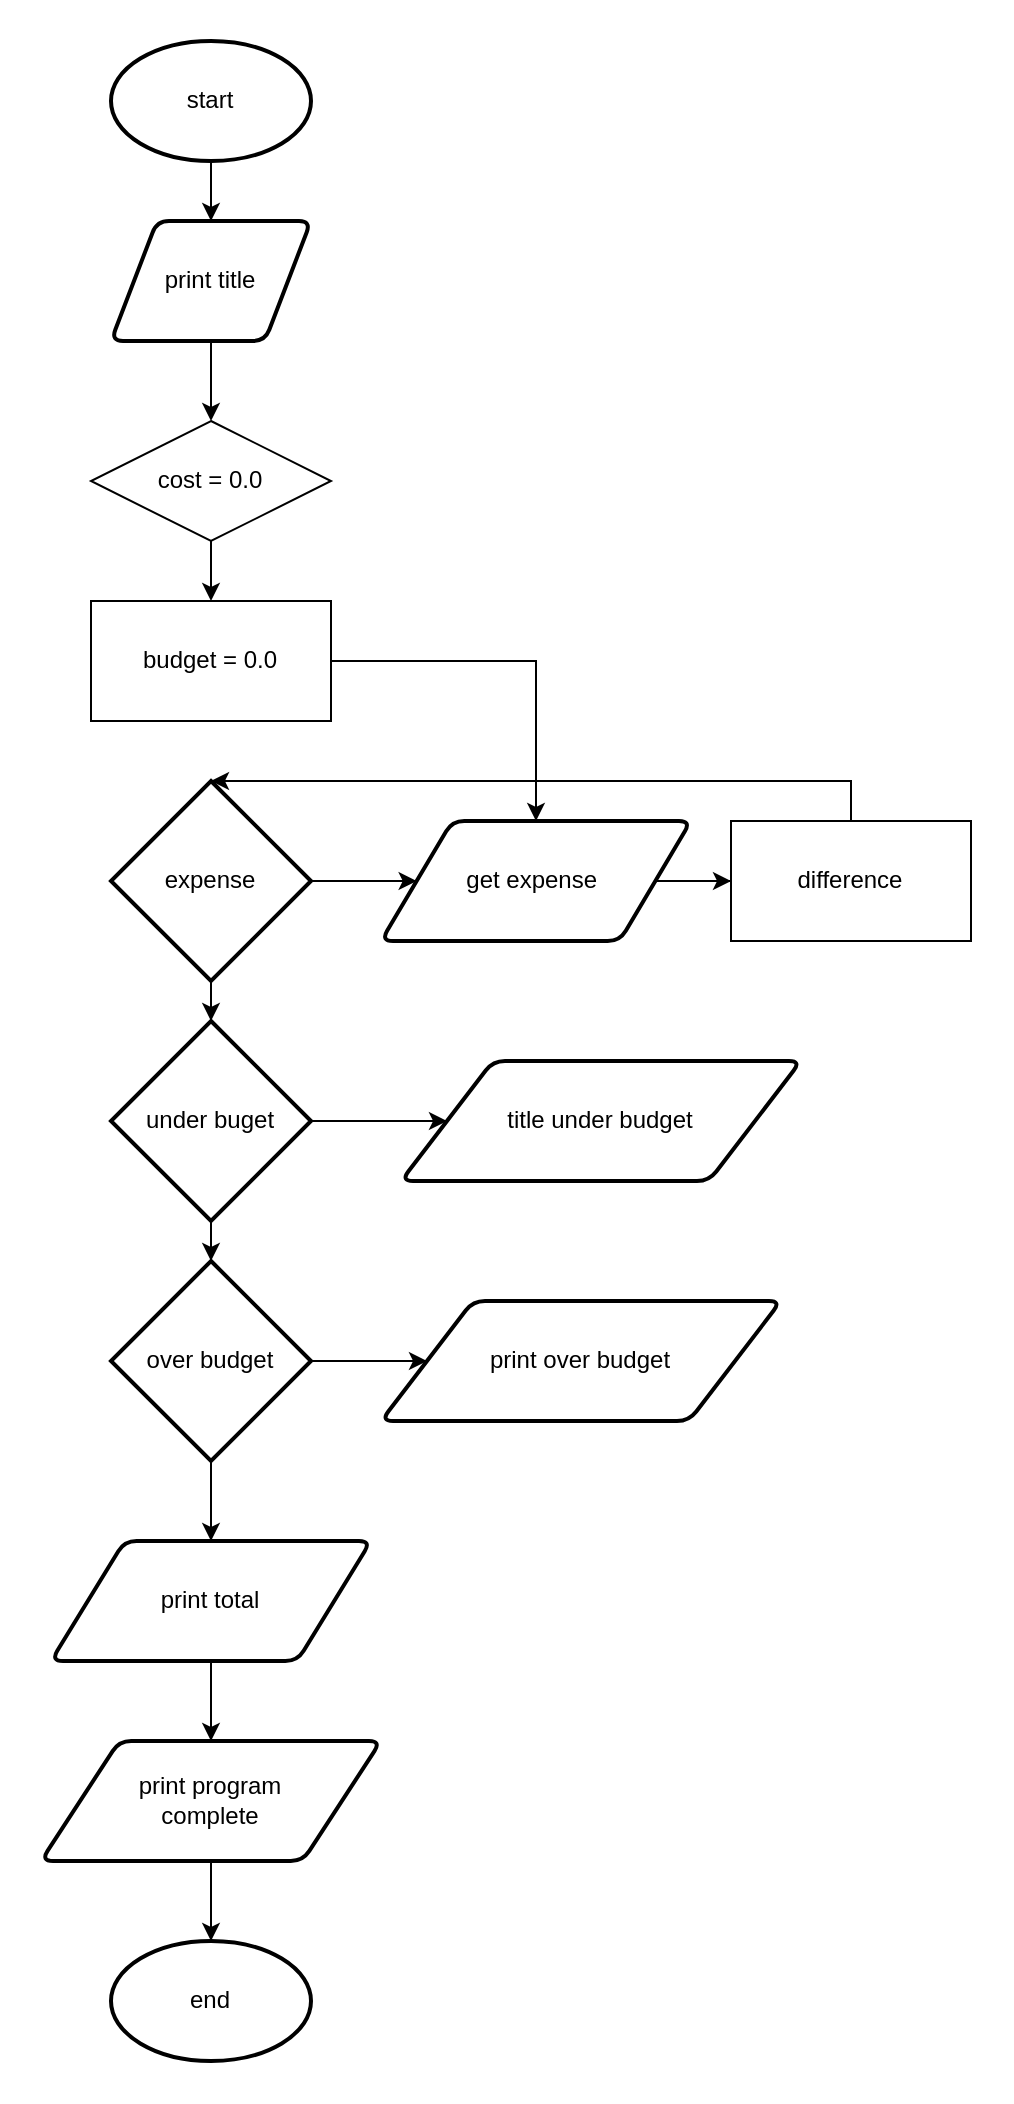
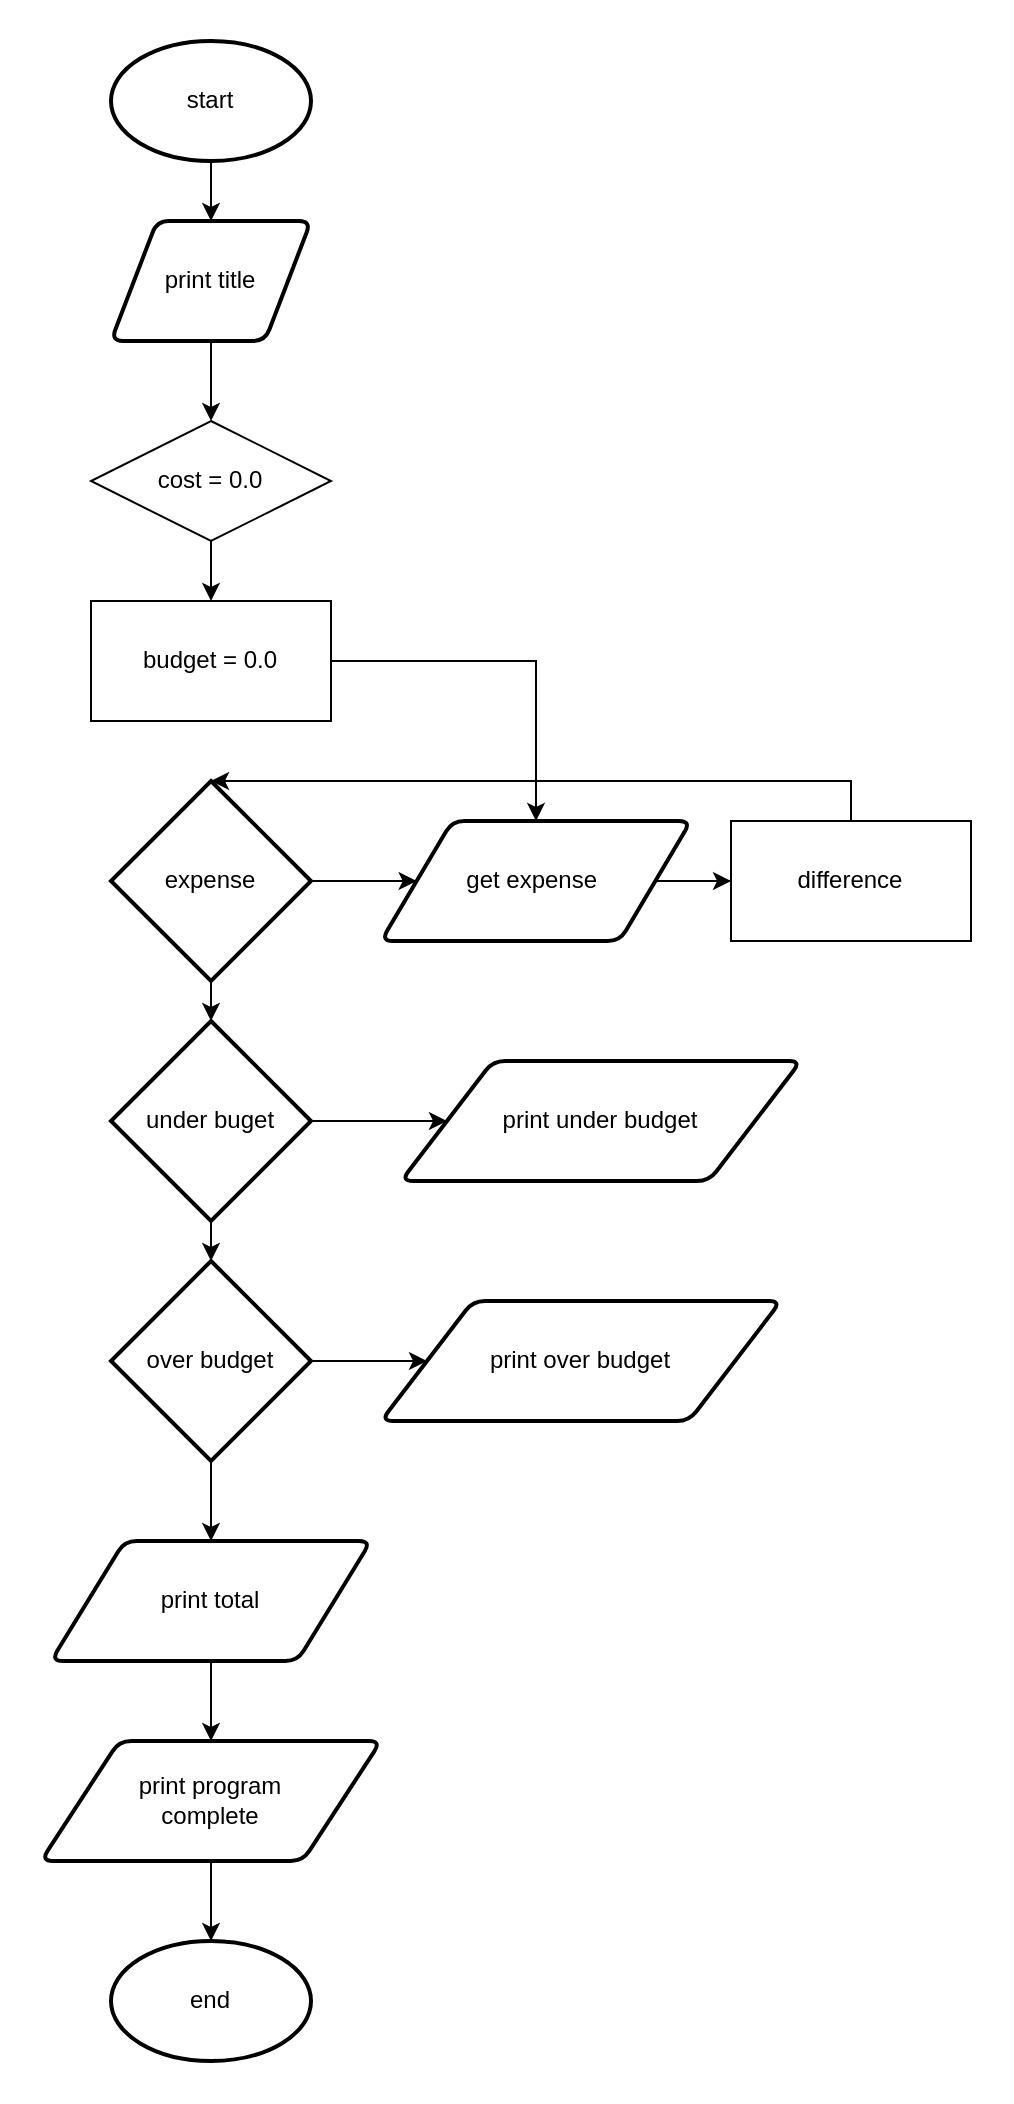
node "title under budget": label "title under budget" -> "print under budget"
